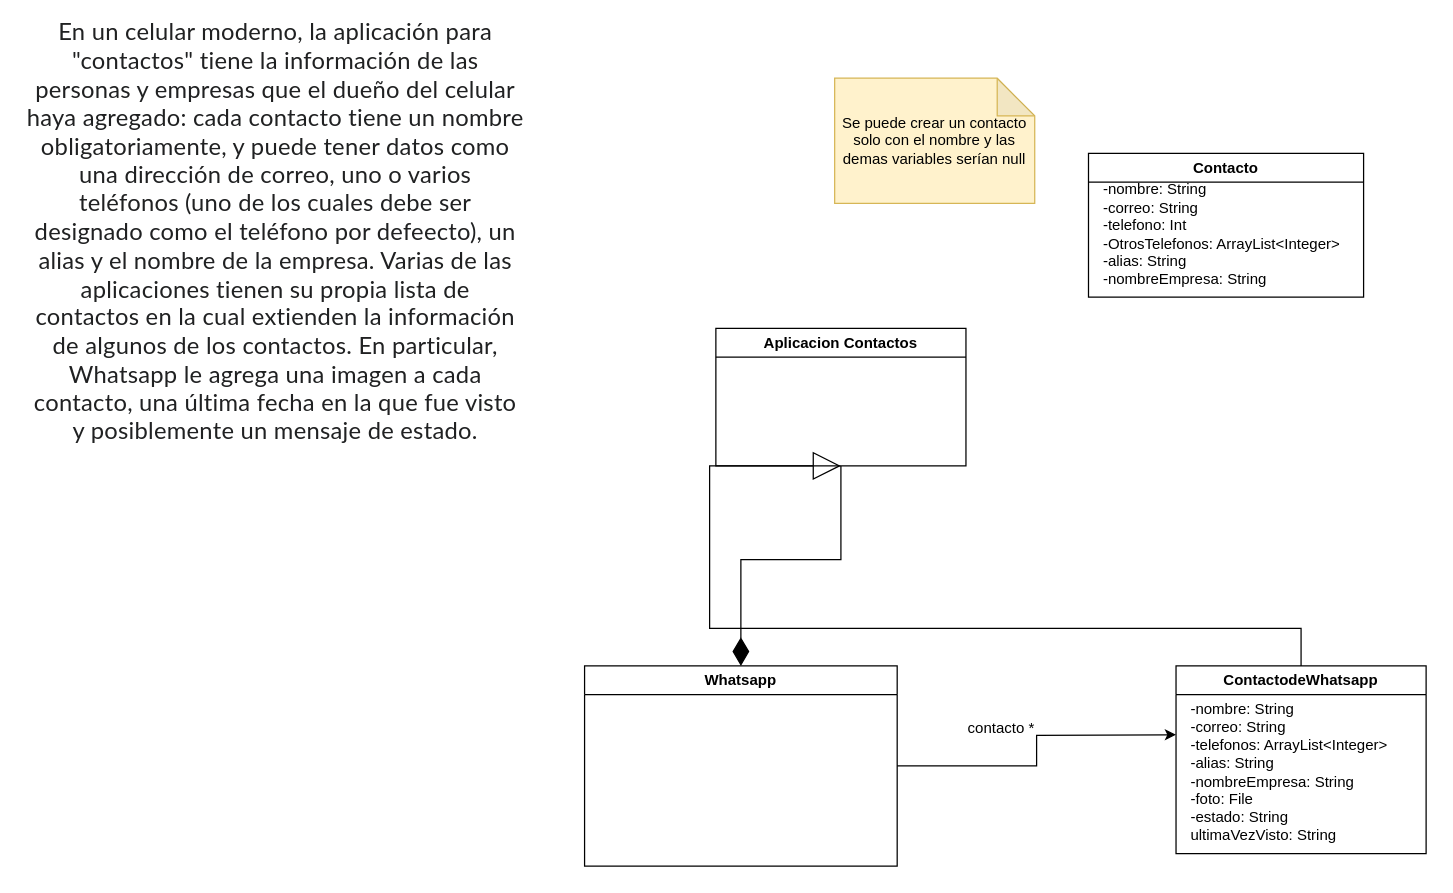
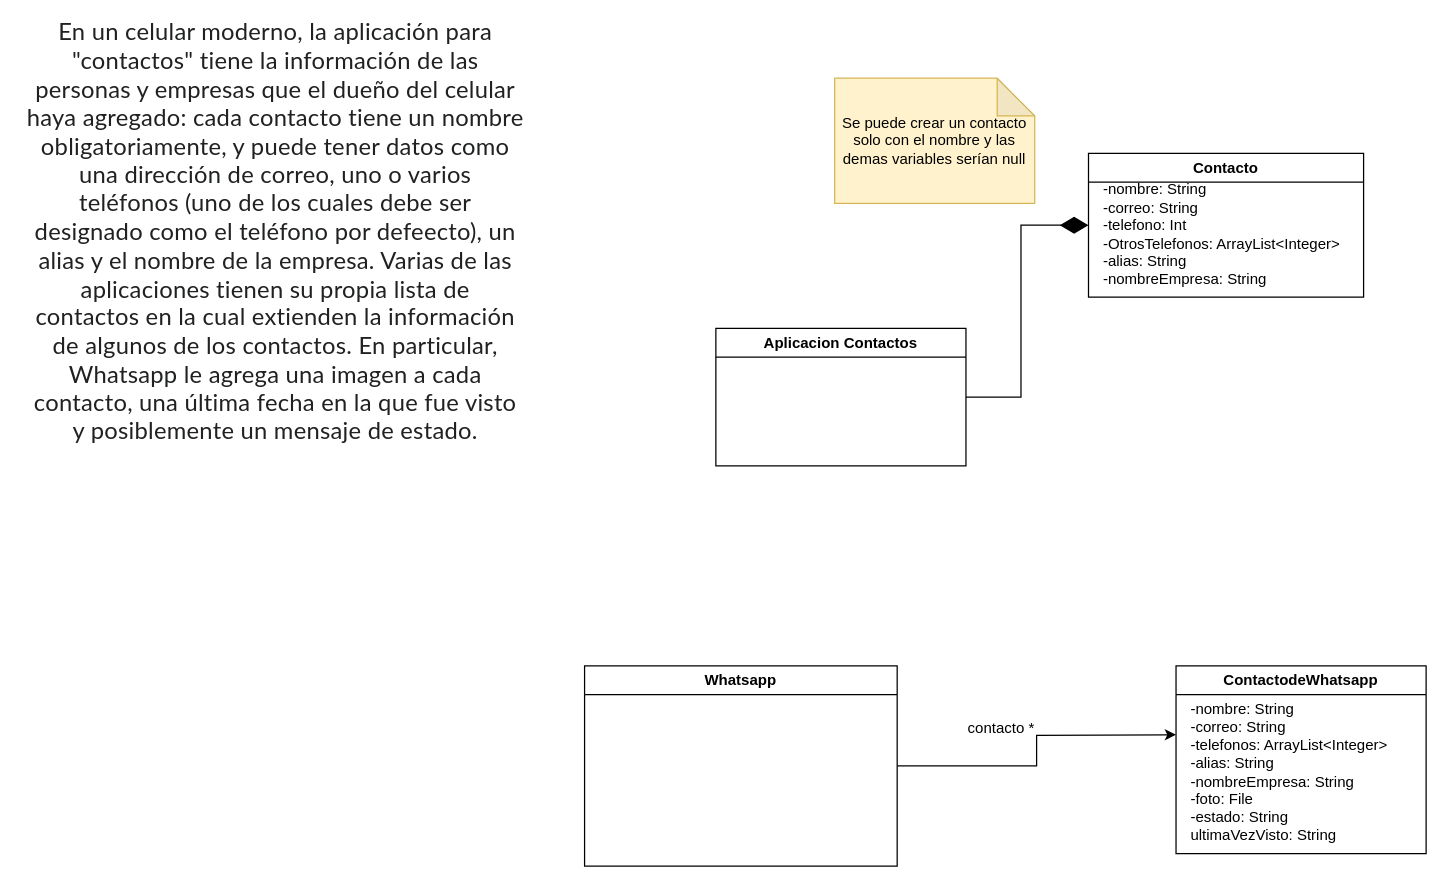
edge "Aplicacion Contactos" -> "Whatsapp": now "Aplicacion Contactos" -> "Contacto"
edge "ContactodeWhatsapp" -> "Aplicacion Contactos": removed
